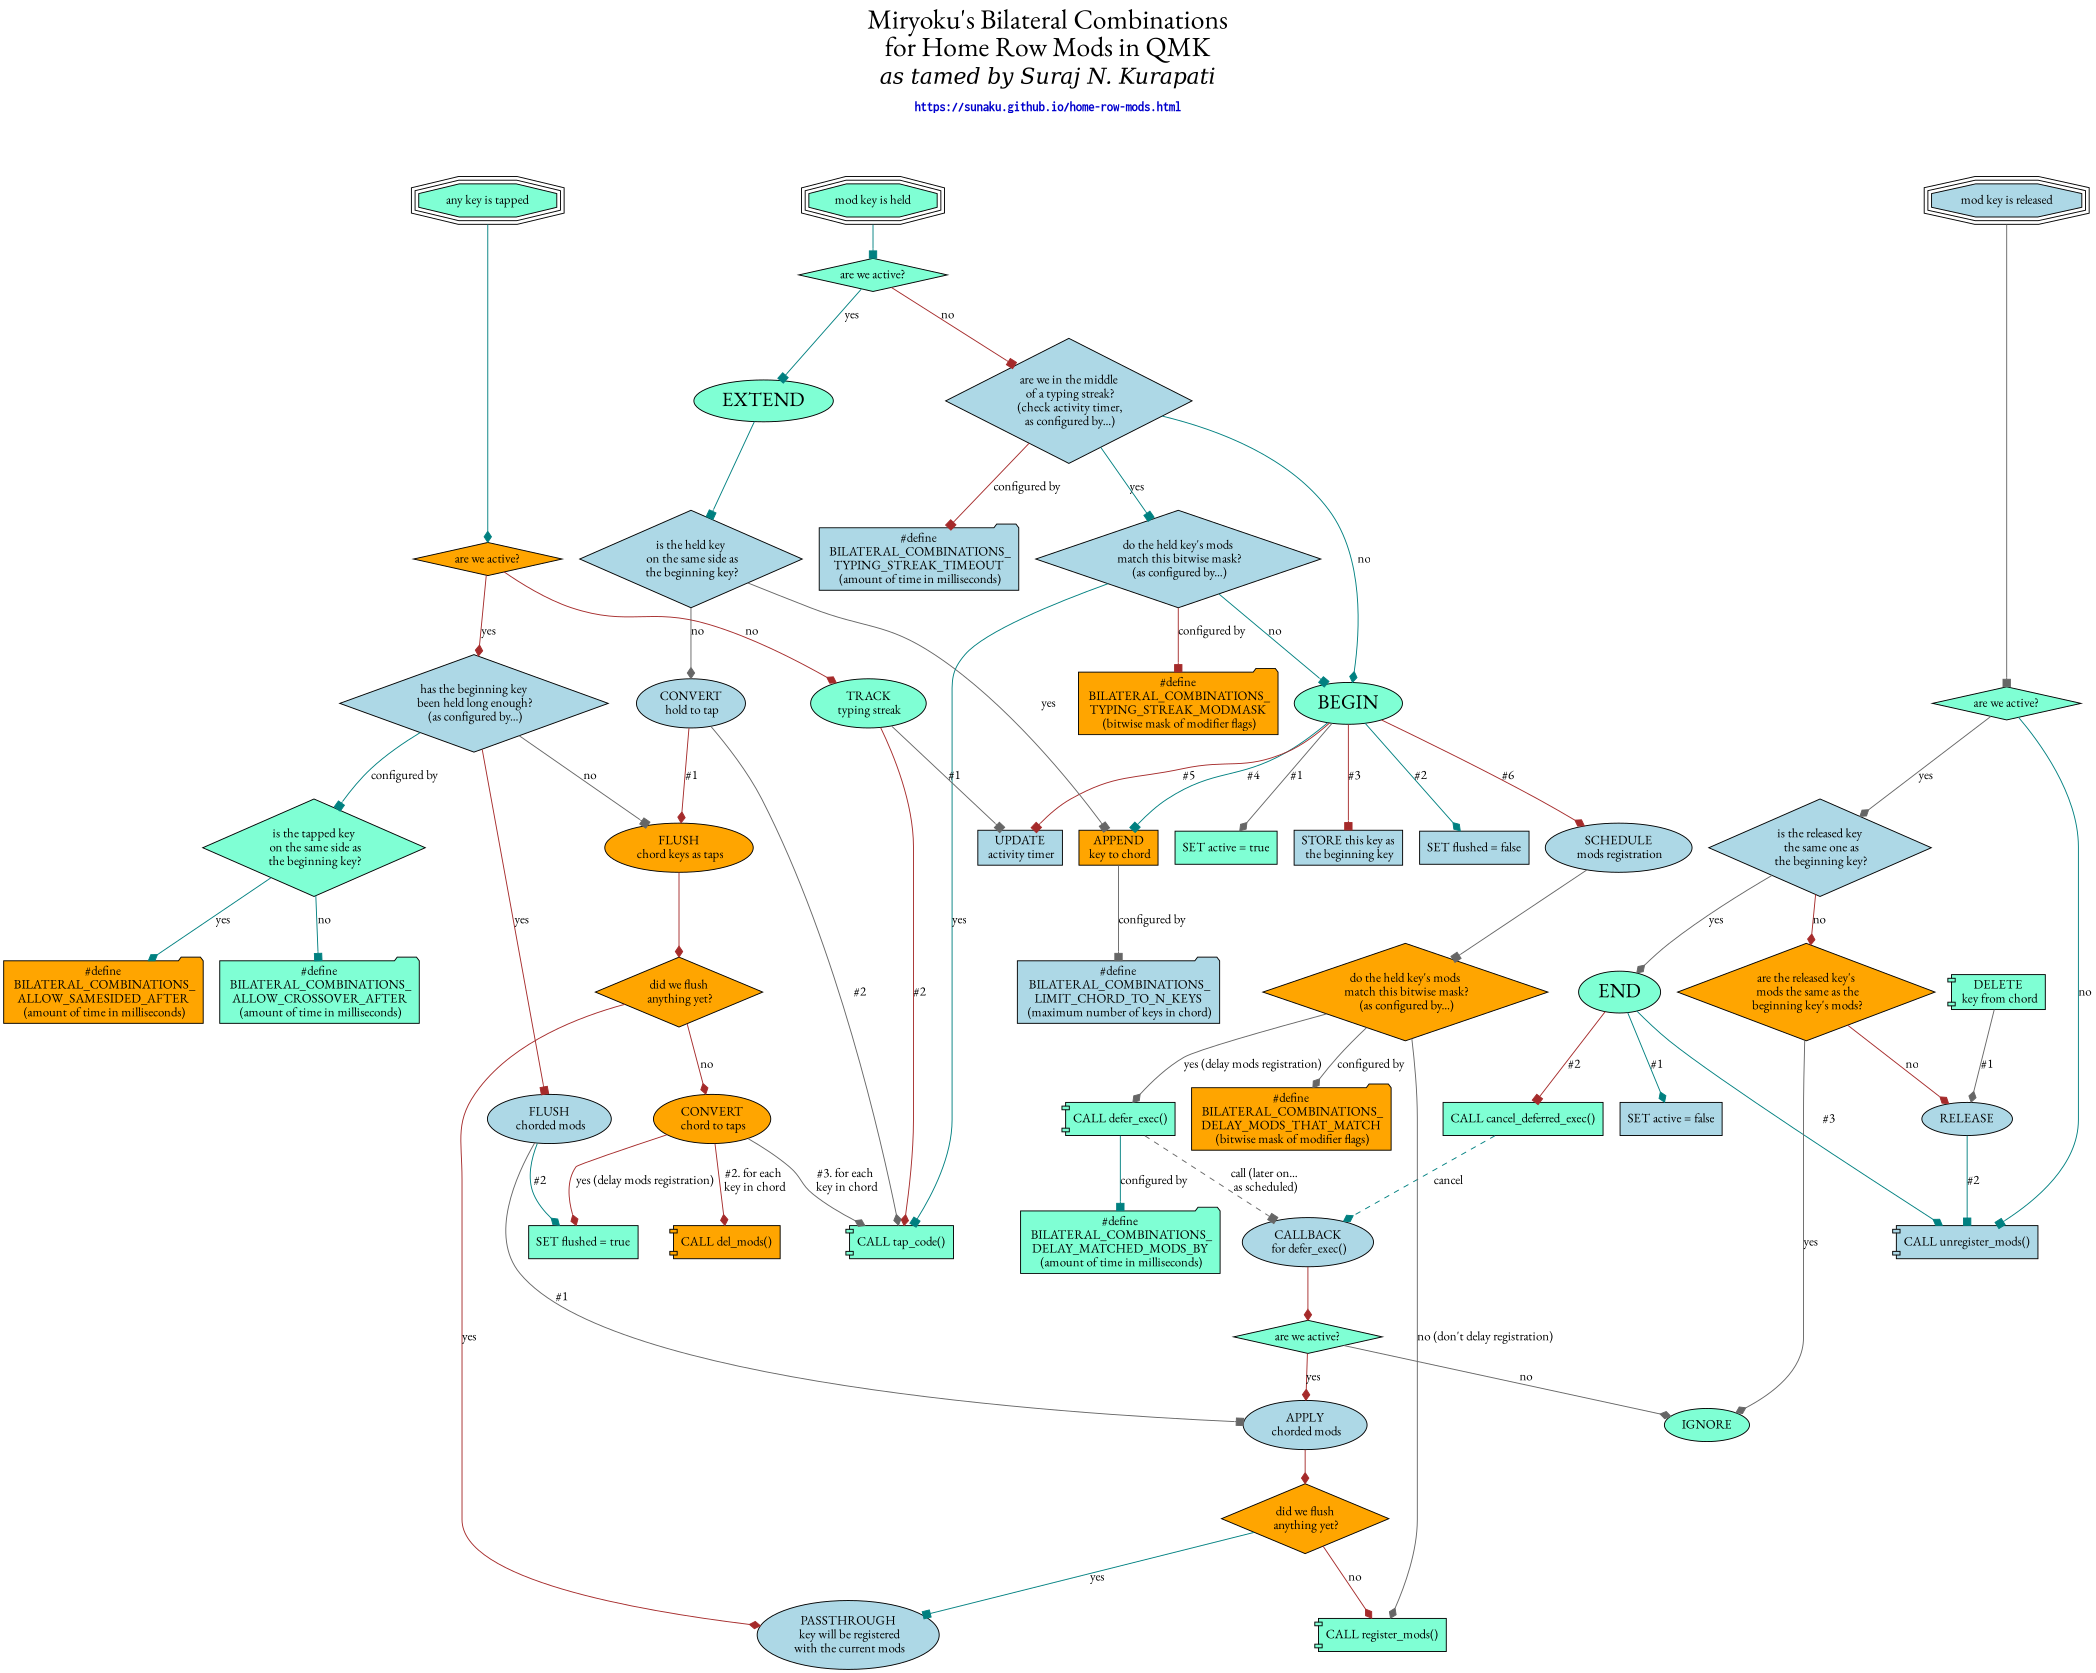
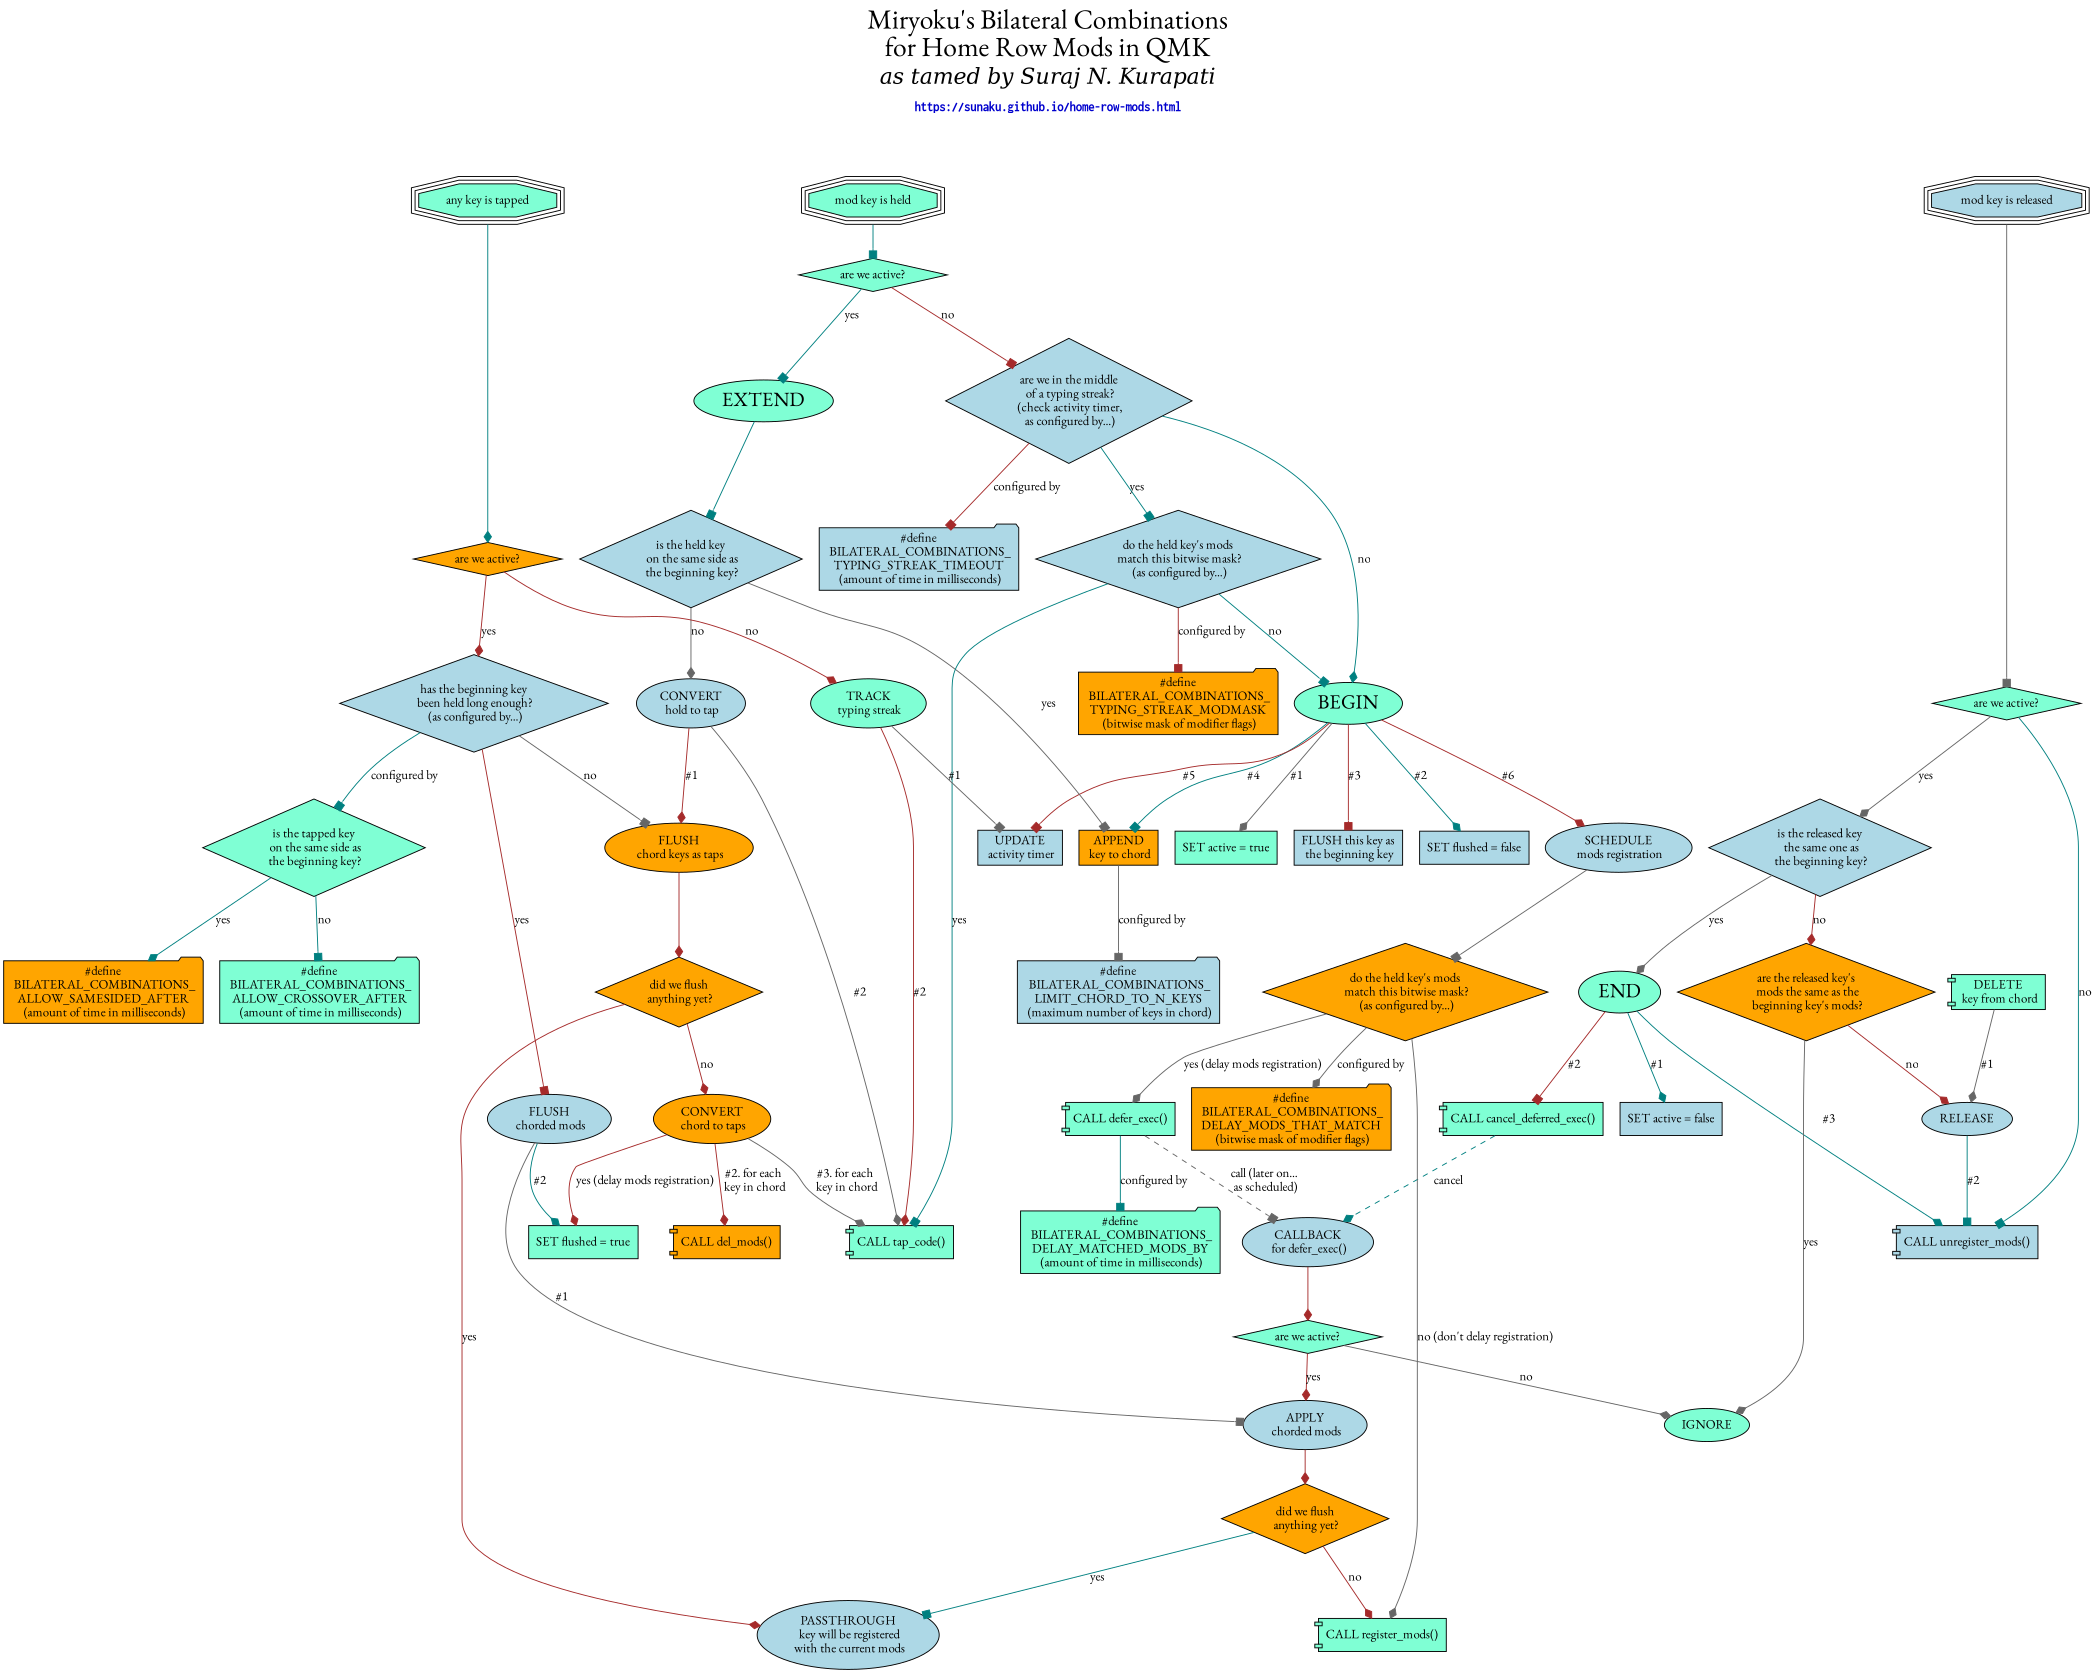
node "STORE this key as the beginning key": label "STORE this key as the beginning key" -> "FLUSH this key as the beginning key"
node "CALL cancel_deferred_exec()": shape box -> component
